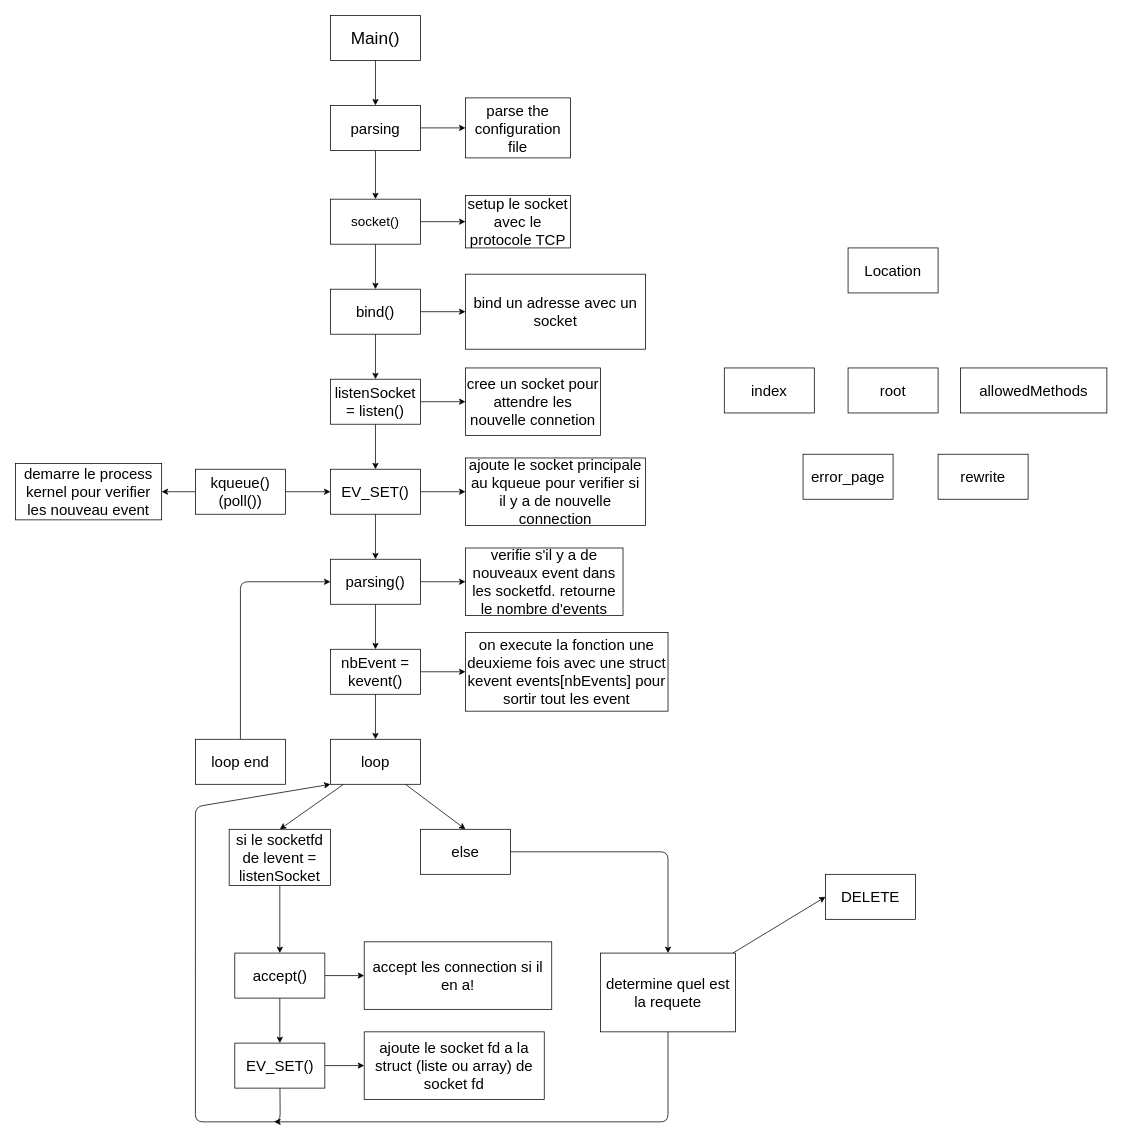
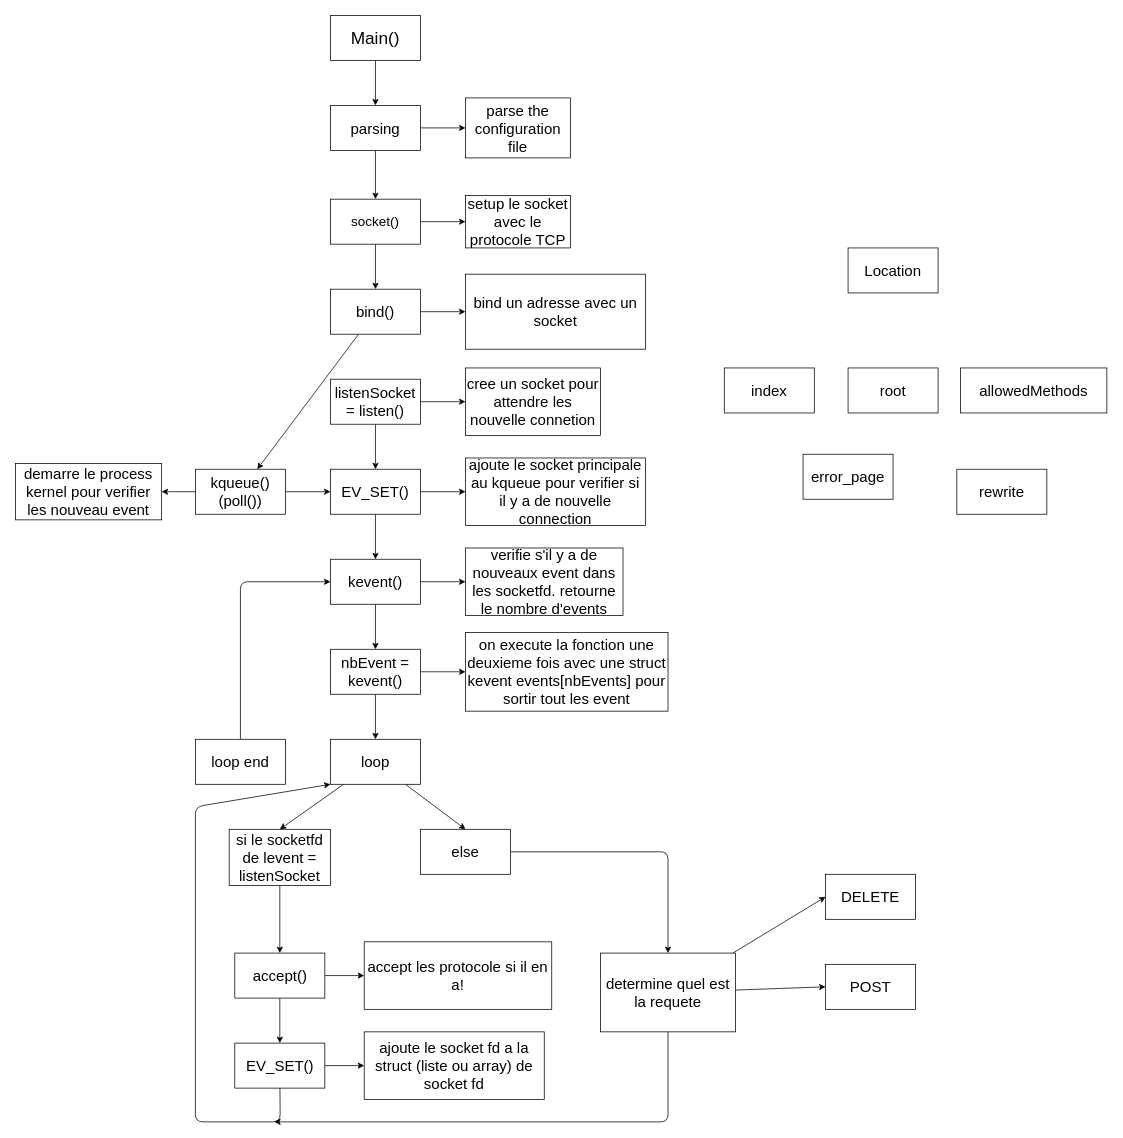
edge "bind()" -> "listenSocket = listen()": now "bind()" -> "kqueue() (poll())"
node "rewrite": moved (983, 477) -> (1002, 492)
node "parsing()": label "parsing()" -> "kevent()"
node "accept les connection si il en a!": label "accept les connection si il en a!" -> "accept les protocole si il en a!"
node "POST": added
edge "determine quel est la requete" -> "POST": added
